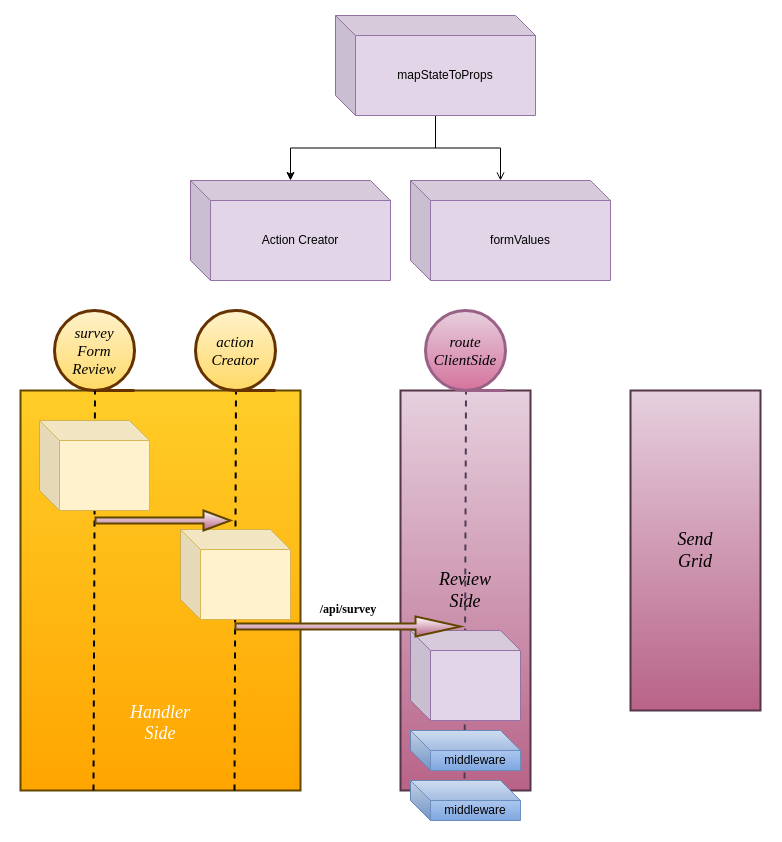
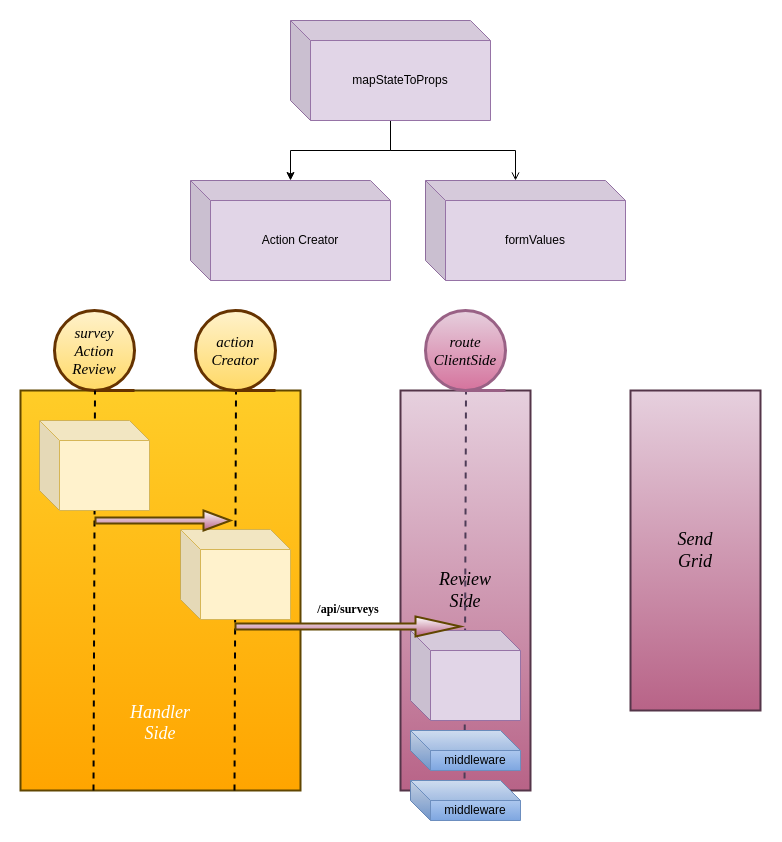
node "mapStateToProps": moved (436, 66) -> (391, 71)
node "formValues": moved (511, 231) -> (526, 231)
node "survey Form Review": label "survey Form Review" -> "survey Action Review"
node "/api/survey": label "/api/survey" -> "/api/surveys"
